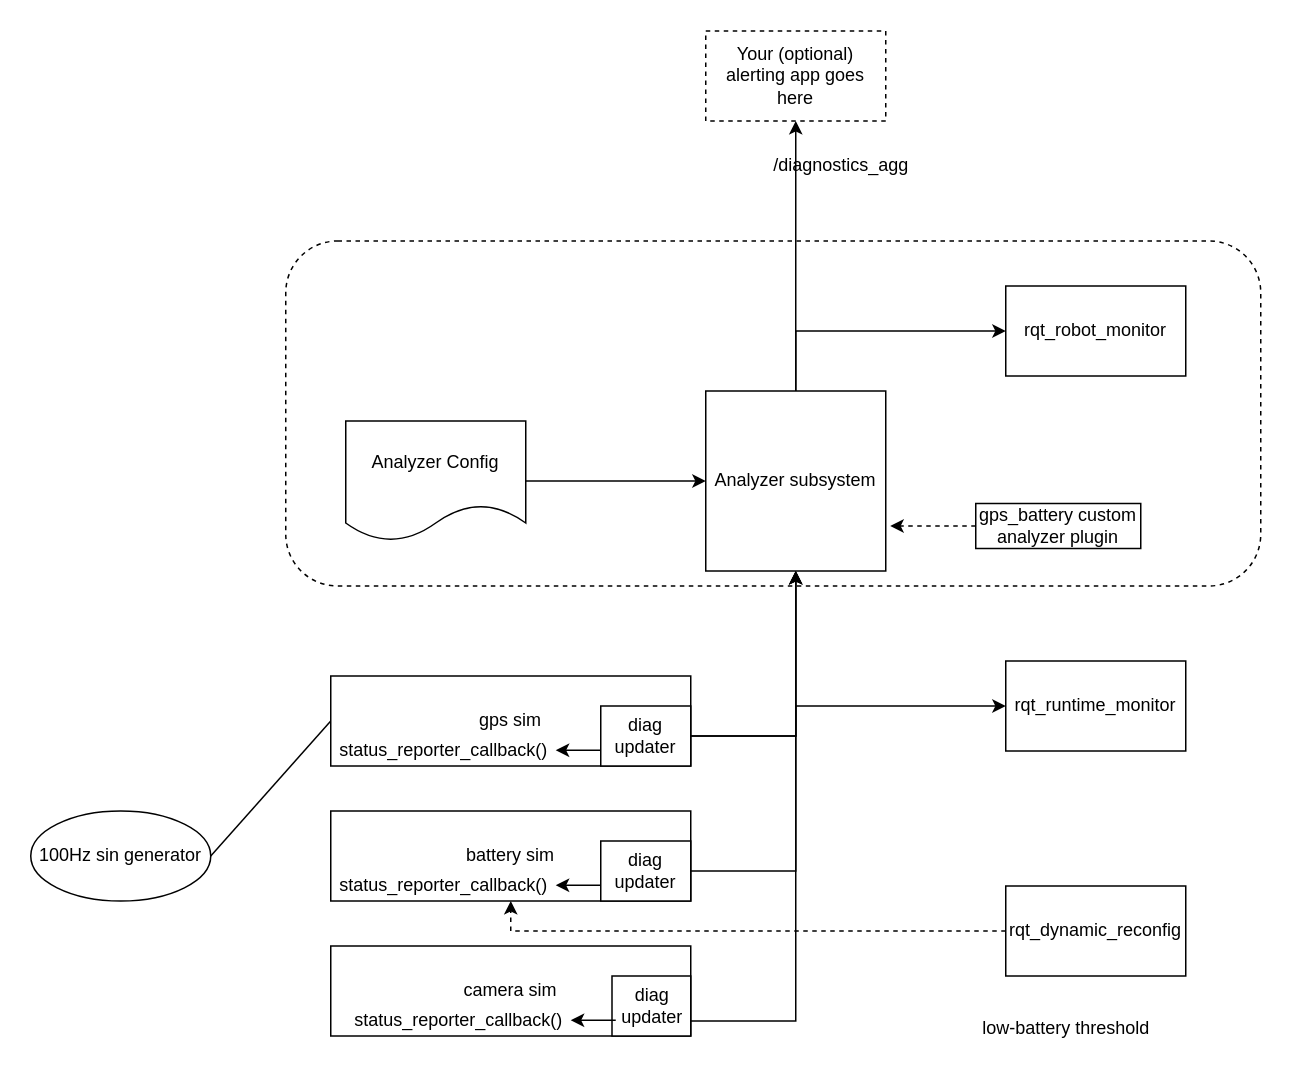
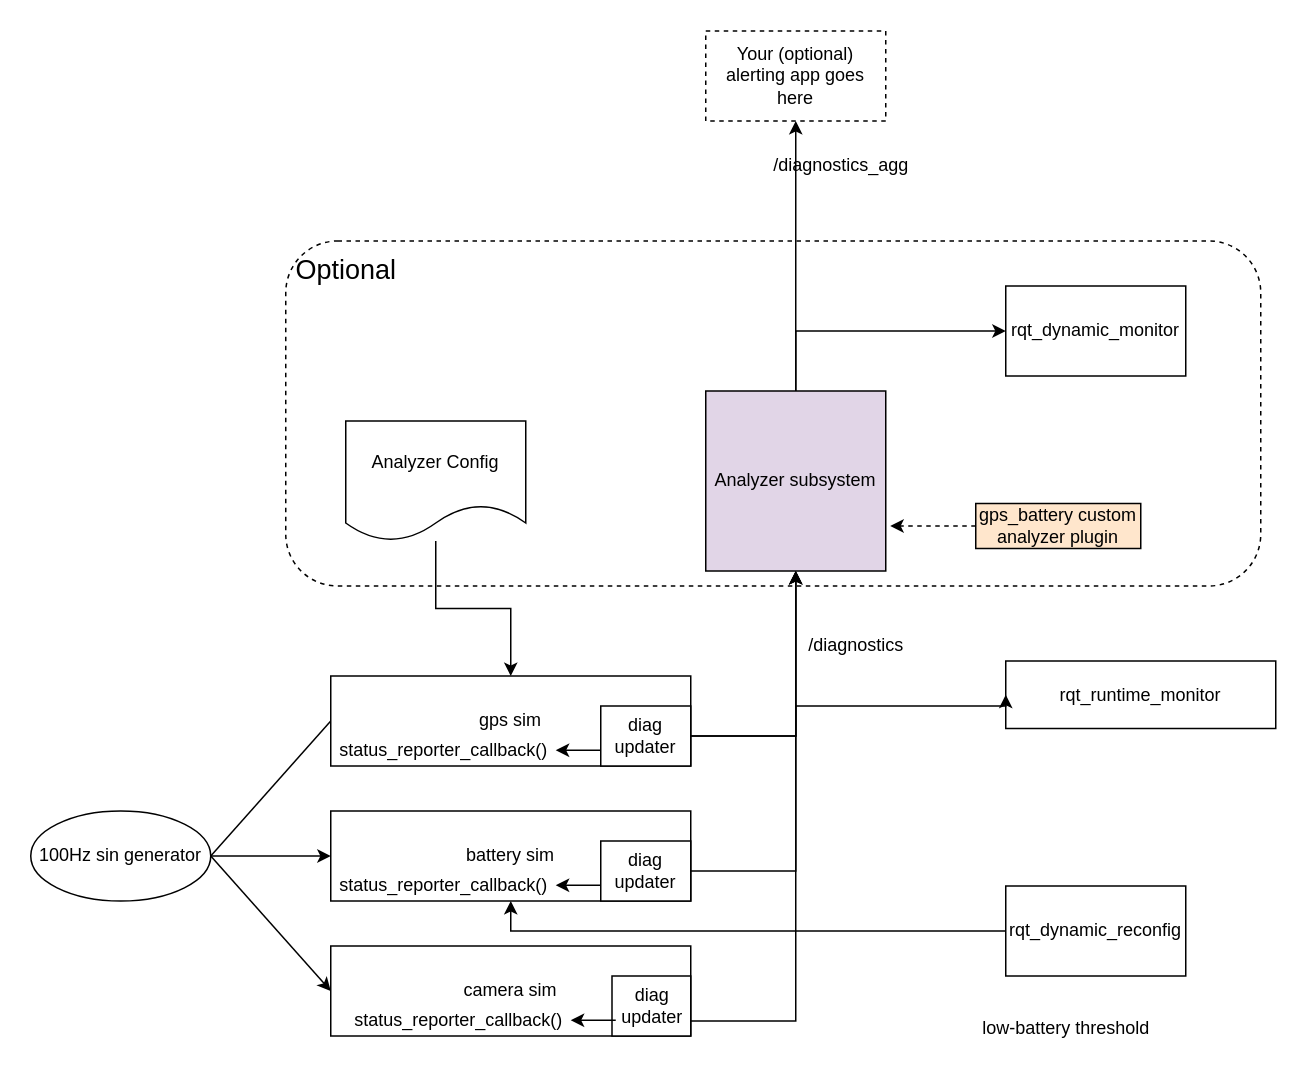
node "Optional": added
node "rqt_robot_monitor": label "rqt_robot_monitor" -> "rqt_dynamic_monitor"
edge "Analyzer Config" -> "Analyzer subsystem": now "Analyzer Config" -> "gps sim"
node "Analyzer subsystem": fillcolor #ffffff -> #e1d5e7
node "gps_battery custom analyzer plugin": fillcolor #ffffff -> #ffe6cc
node "/diagnostics": added
node "rqt_runtime_monitor": size 180x90 -> 270x68
edge "100Hz sin generator" -> "battery sim": added
edge "100Hz sin generator" -> "camera sim": added
edge "rqt_dynamic_reconfig" -> "battery sim": style dashed -> solid
